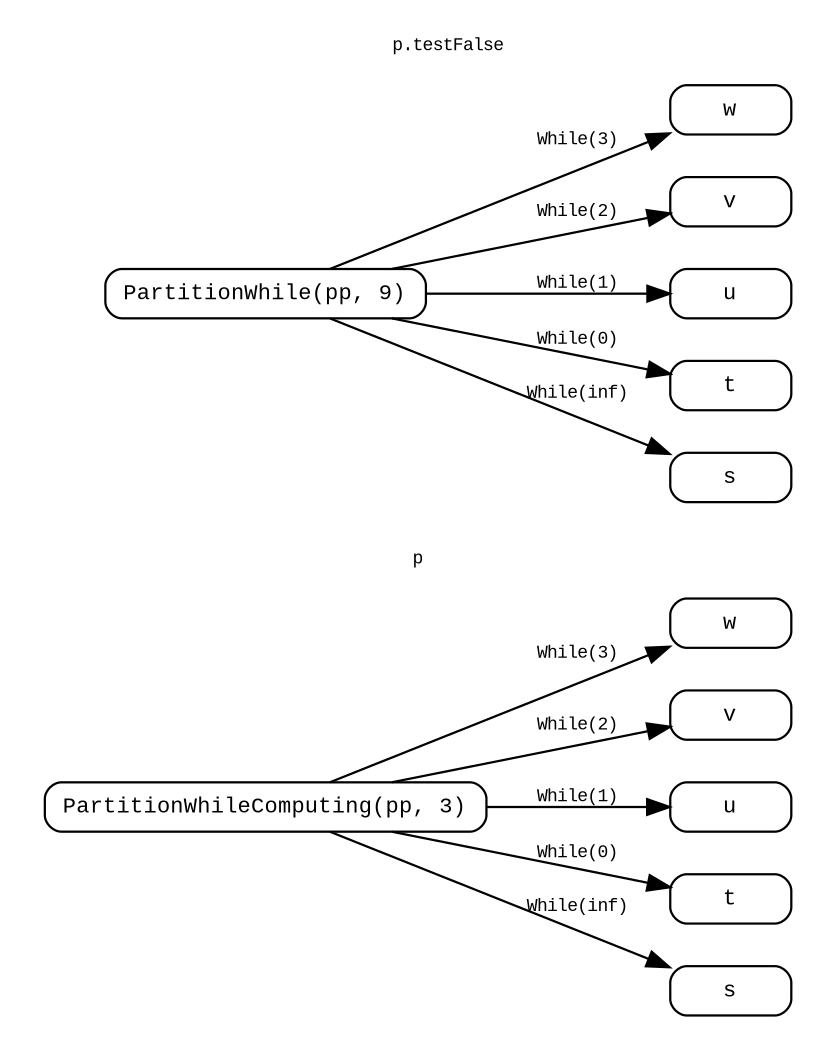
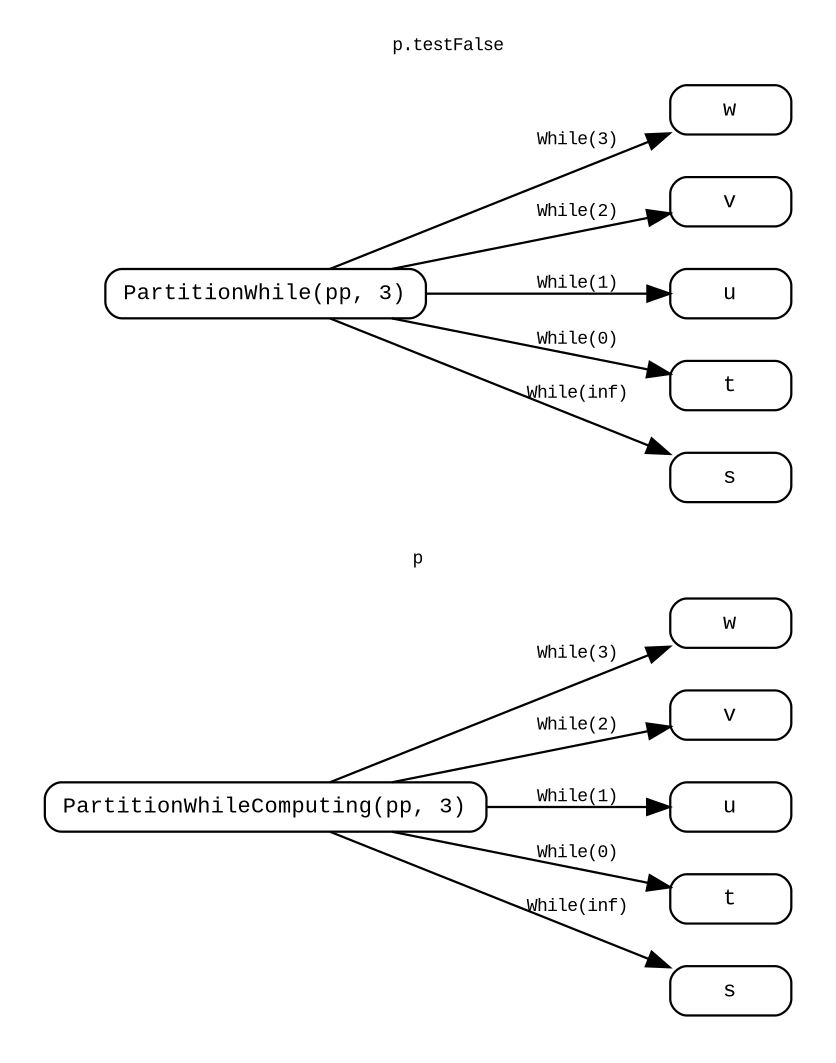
node "PartitionWhile(pp, 9)": label "PartitionWhile(pp, 9)" -> "PartitionWhile(pp, 3)"
